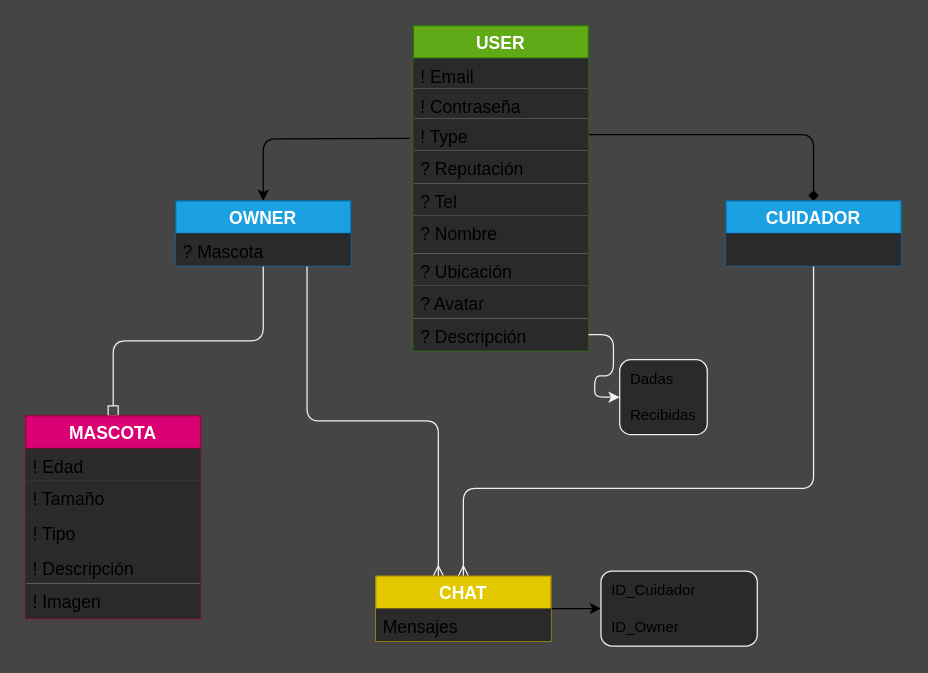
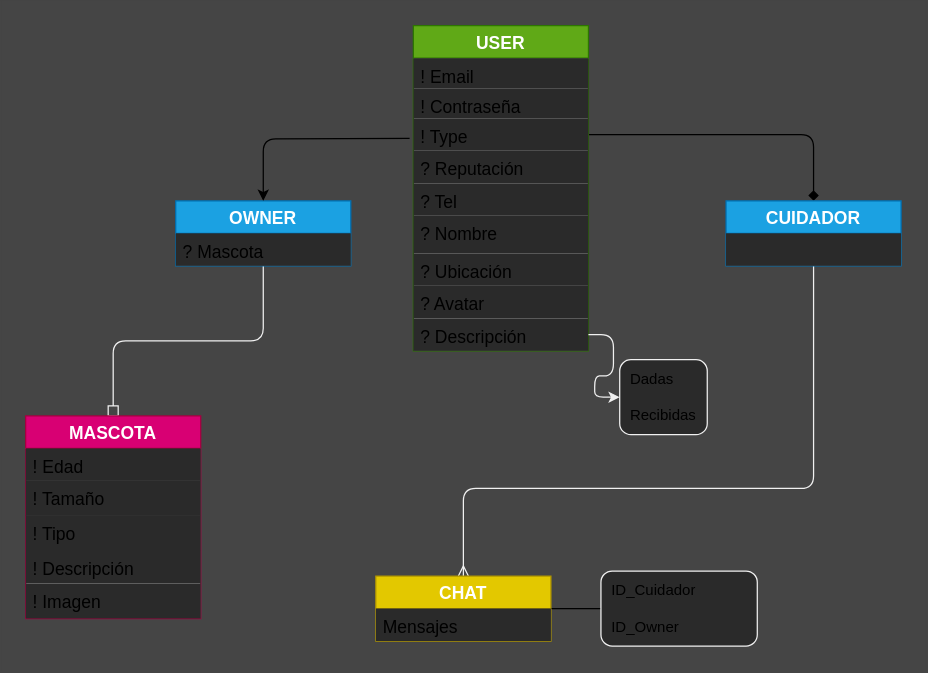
edge "OWNER" -> "CHAT": removed
edge "CHAT" -> "ID_Cuidador ID_Owner": arrowhead classic -> none
